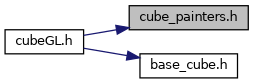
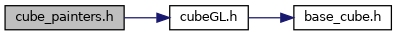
edge "cubeGL.h" -> "cube_painters.h": reversed
